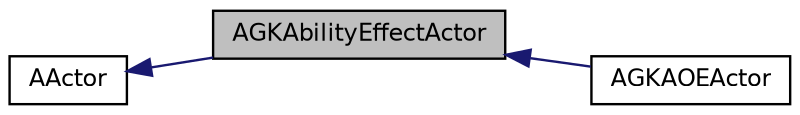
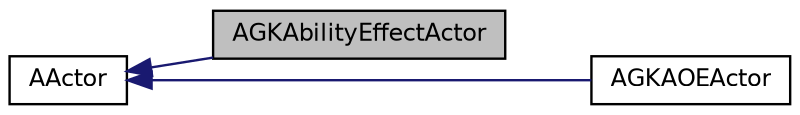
edge "AGKAOEActor" -> "AGKAbilityEffectActor": now "AGKAOEActor" -> "AActor"
